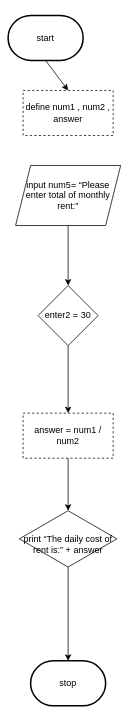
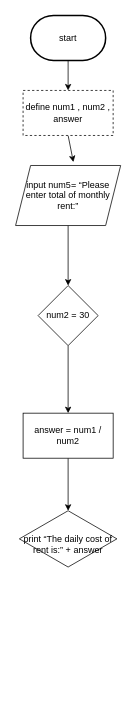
node "start": moved (45, 38) -> (68, 38)
edge "define num1 , num2 , answer" -> "input num5= “Please enter total of monthly rent:”": added
node "enter2 = 30": label "enter2 = 30" -> "num2 = 30"
node "answer = num1 / num2": style dashed -> solid
edge "print “The daily cost of rent is:” + answer" -> "stop": removed
node "stop": removed
